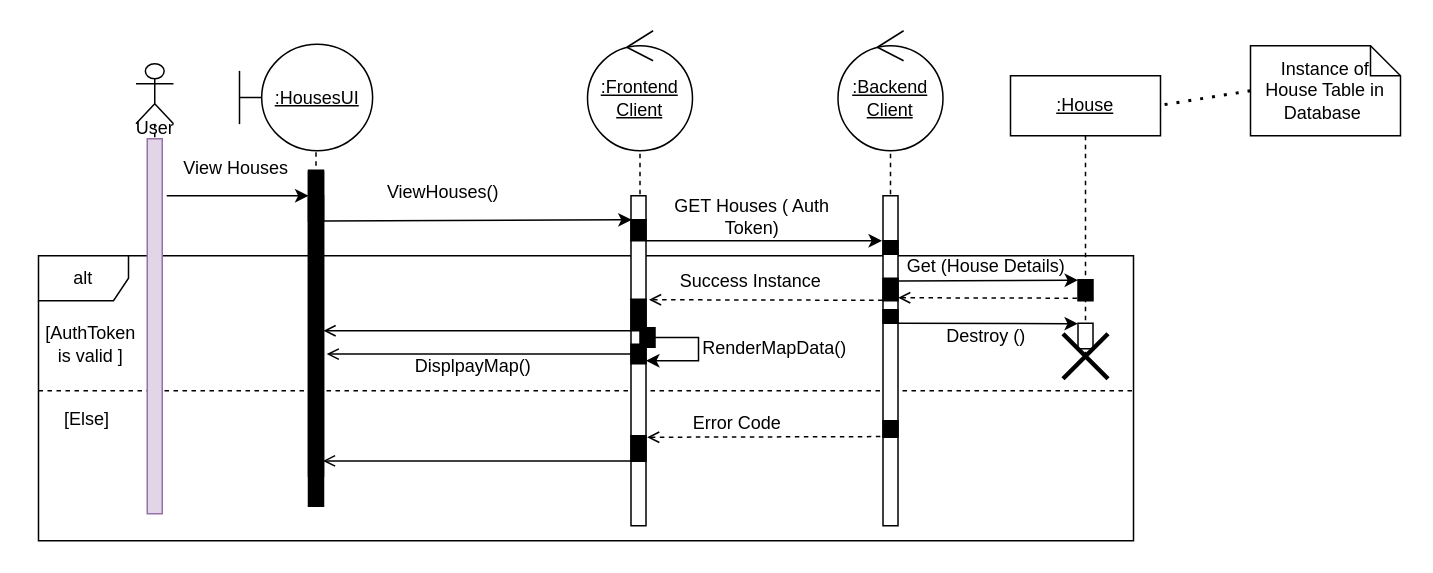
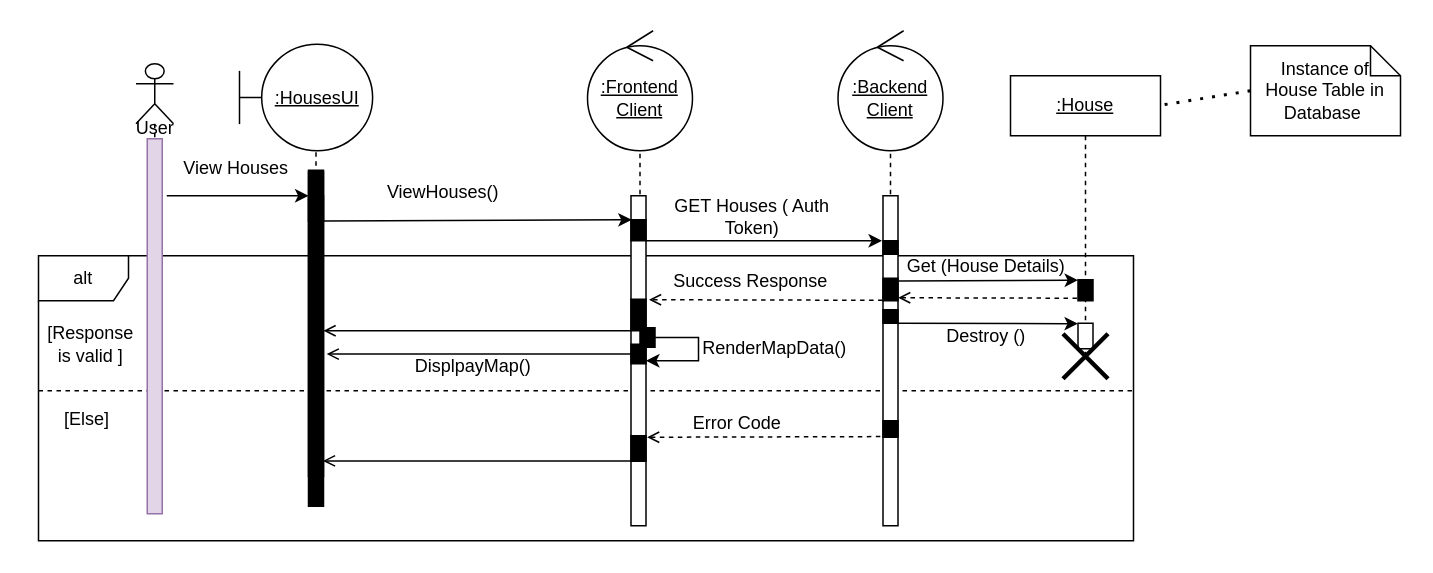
node "Success Instance": label "Success Instance" -> "Success Response"
node "[AuthToken is valid ]": label "[AuthToken is valid ]" -> "[Response is valid ]"
